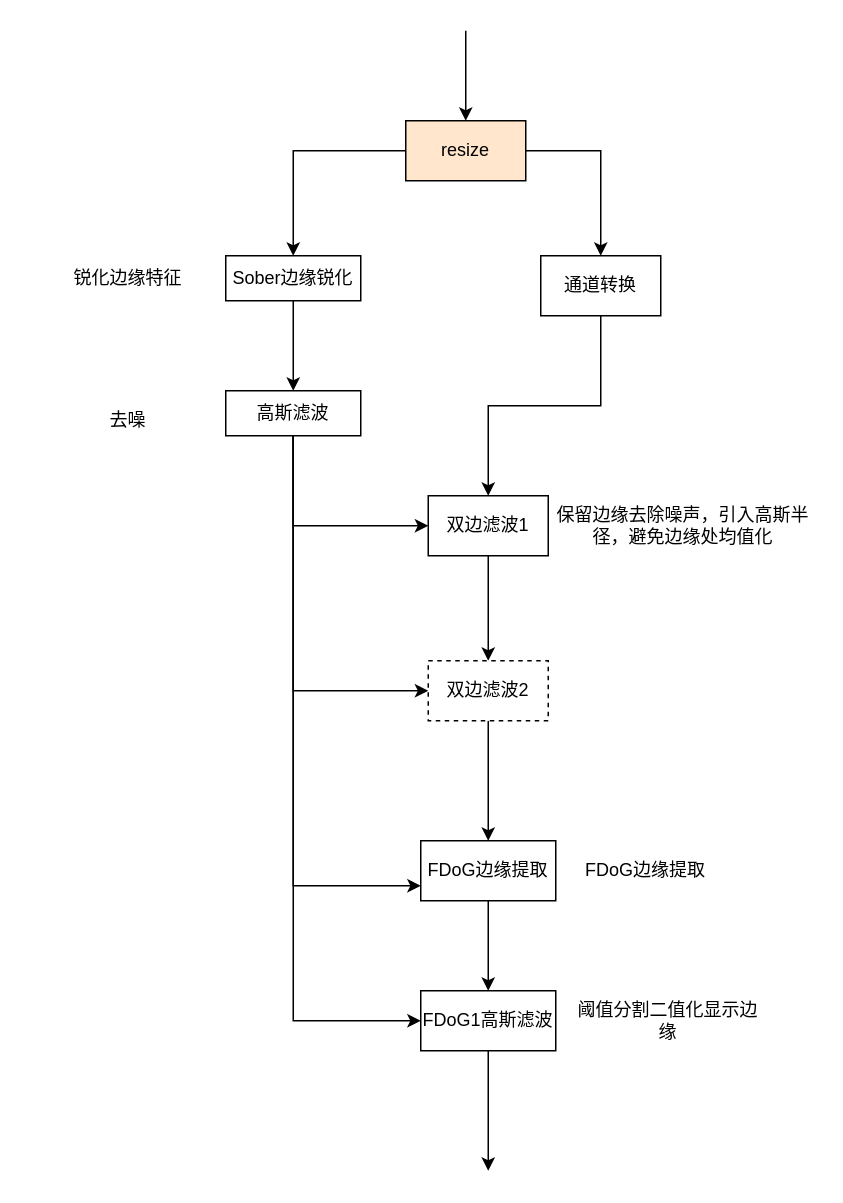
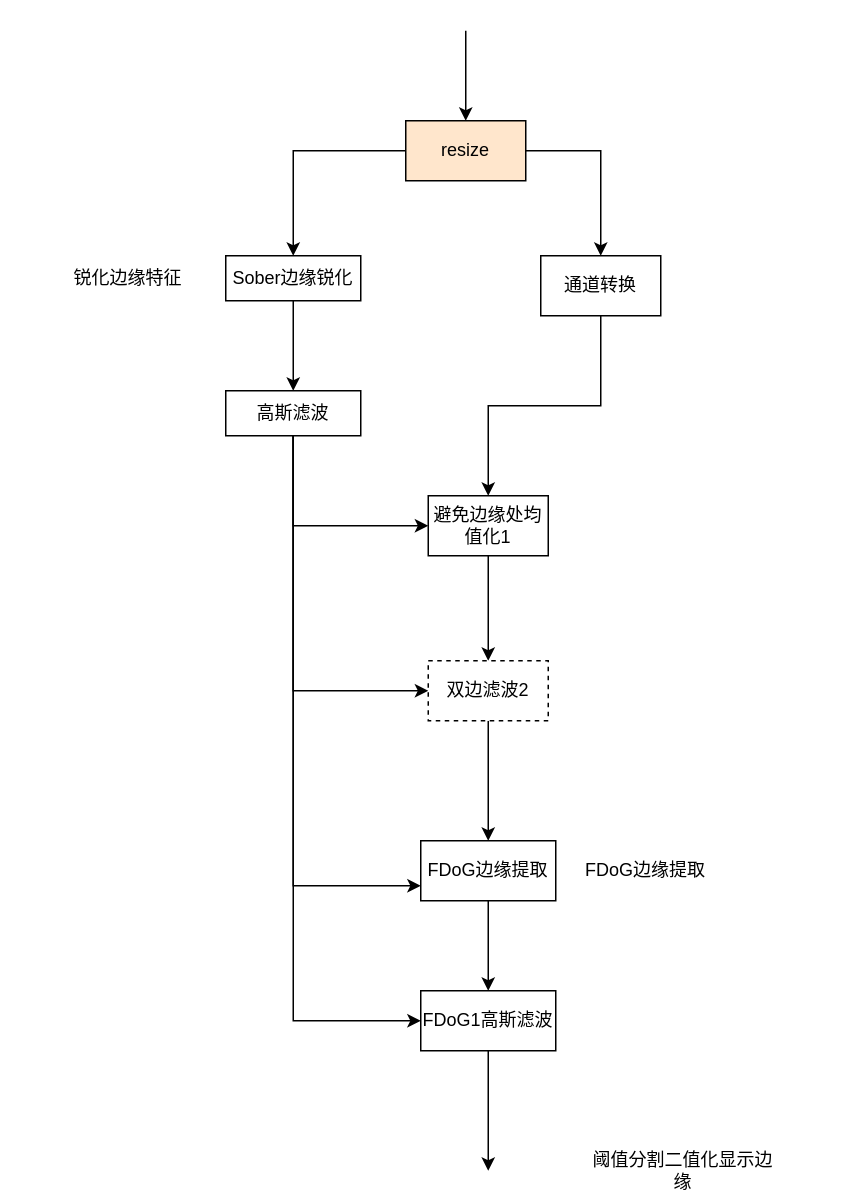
node "去噪": removed
node "双边滤波1": label "双边滤波1" -> "避免边缘处均值化1"
node "保留边缘去除噪声，引入高斯半径，避免边缘处均值化": removed
node "阈值分割二值化显示边缘": moved (668, 1021) -> (683, 1171)
